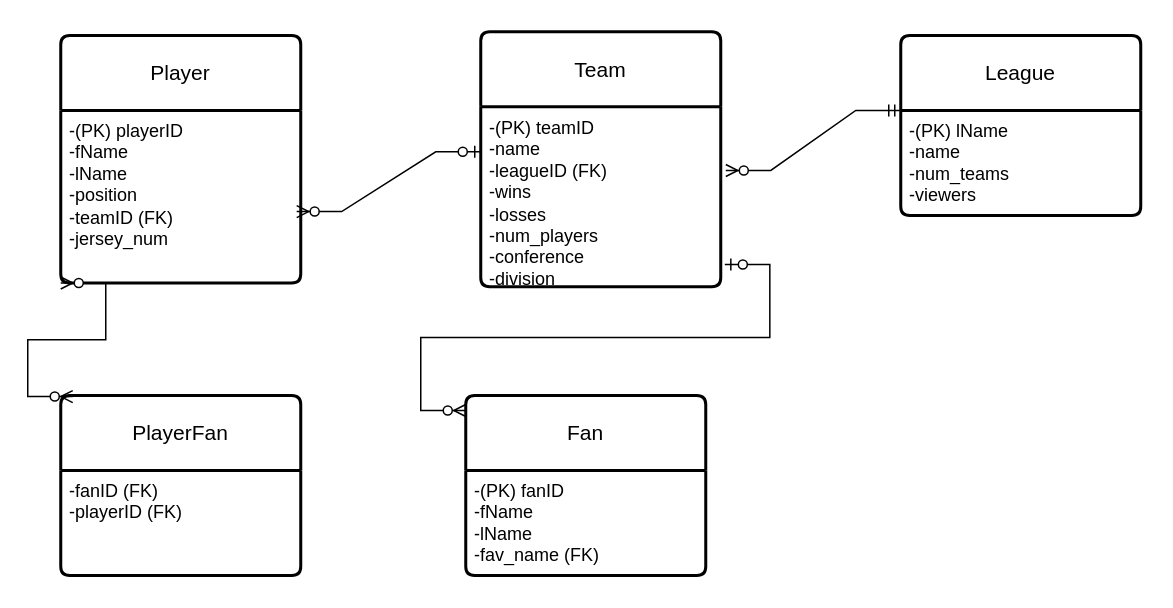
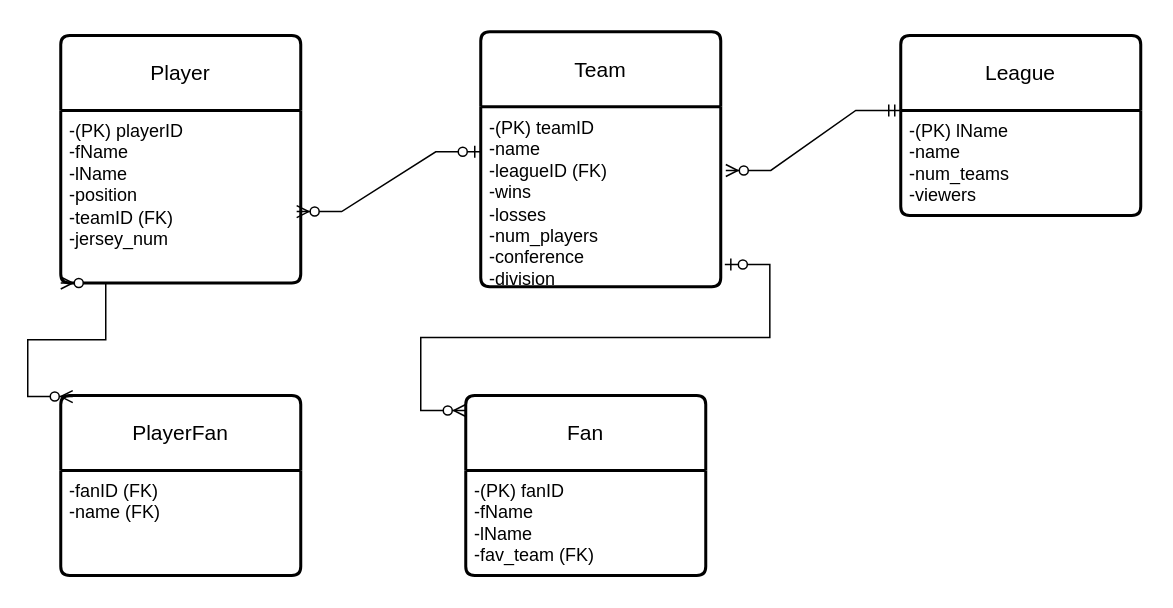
node "-fanID (FK) -playerID (FK)": label "-fanID (FK) -playerID (FK)" -> "-fanID (FK) -name (FK)"
node "-(PK) fanID -fName -lName -fav_name (FK)": label "-(PK) fanID -fName -lName -fav_name (FK)" -> "-(PK) fanID -fName -lName -fav_team (FK)"
